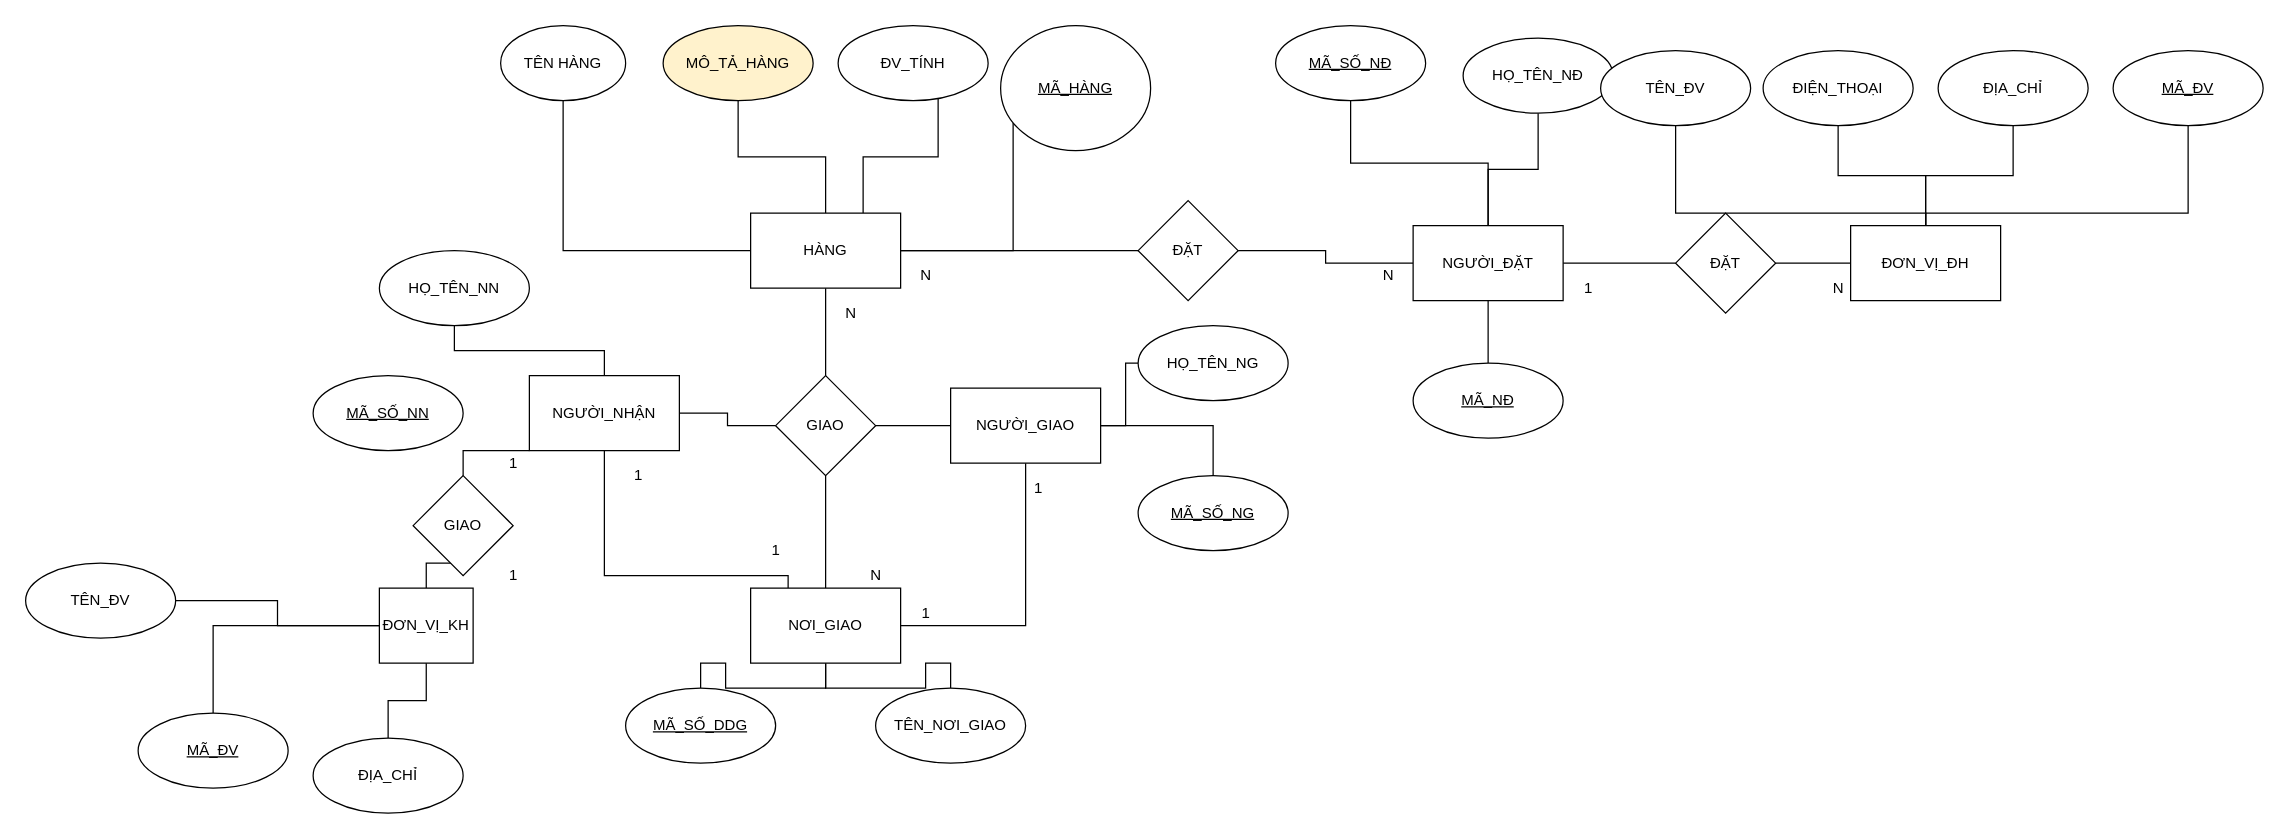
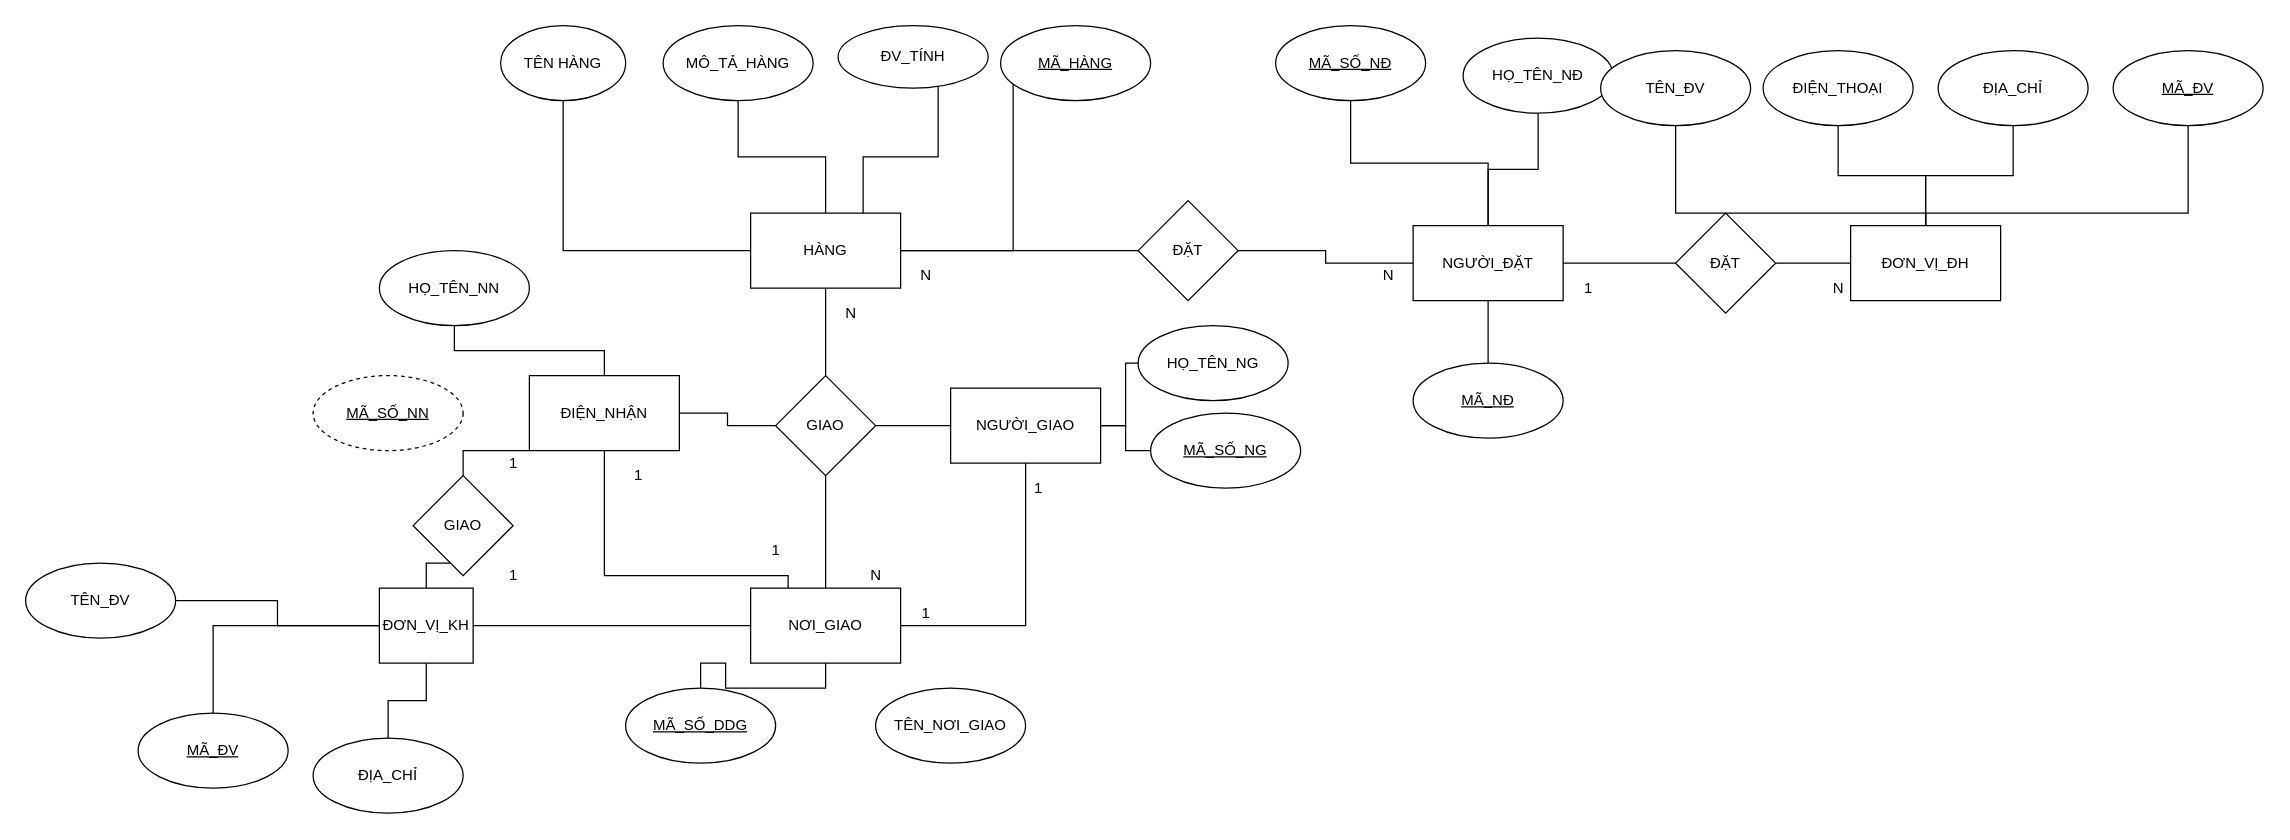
node "MÔ_TẢ_HÀNG": fillcolor #fff2cc -> #ffffff
node "ĐV_TÍNH": size 150x75 -> 150x63
node "MÃ_HÀNG": size 150x125 -> 150x75
node "MÃ_SỐ_NN": style solid -> dashed
node "NGƯỜI_NHẬN": label "NGƯỜI_NHẬN" -> "ĐIỆN_NHẬN"
node "MÃ_SỐ_NG": moved (1213, 513) -> (1226, 451)
edge "NƠI_GIAO" -- "TÊN_NƠI_GIAO": now "NƠI_GIAO" -- "ĐƠN_VỊ_KH"
